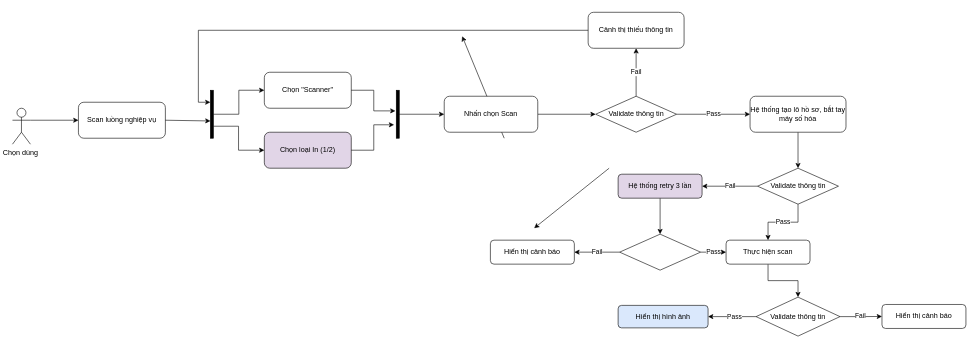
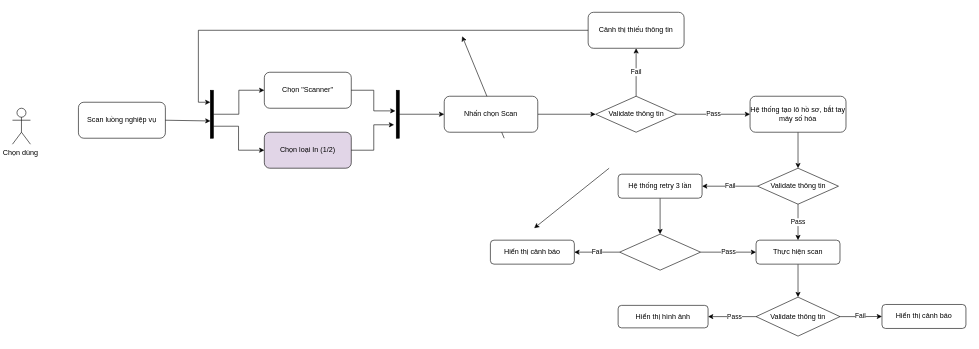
edge "Chọn dùng" -> "Scan luồng nghiệp vụ": removed
node "Hệ thống retry 3 lần": fillcolor #e1d5e7 -> #ffffff
node "Thực hiện scan": moved (768, 252) -> (798, 252)
node "Hiển thị hình ảnh": fillcolor #dae8fc -> #ffffff
